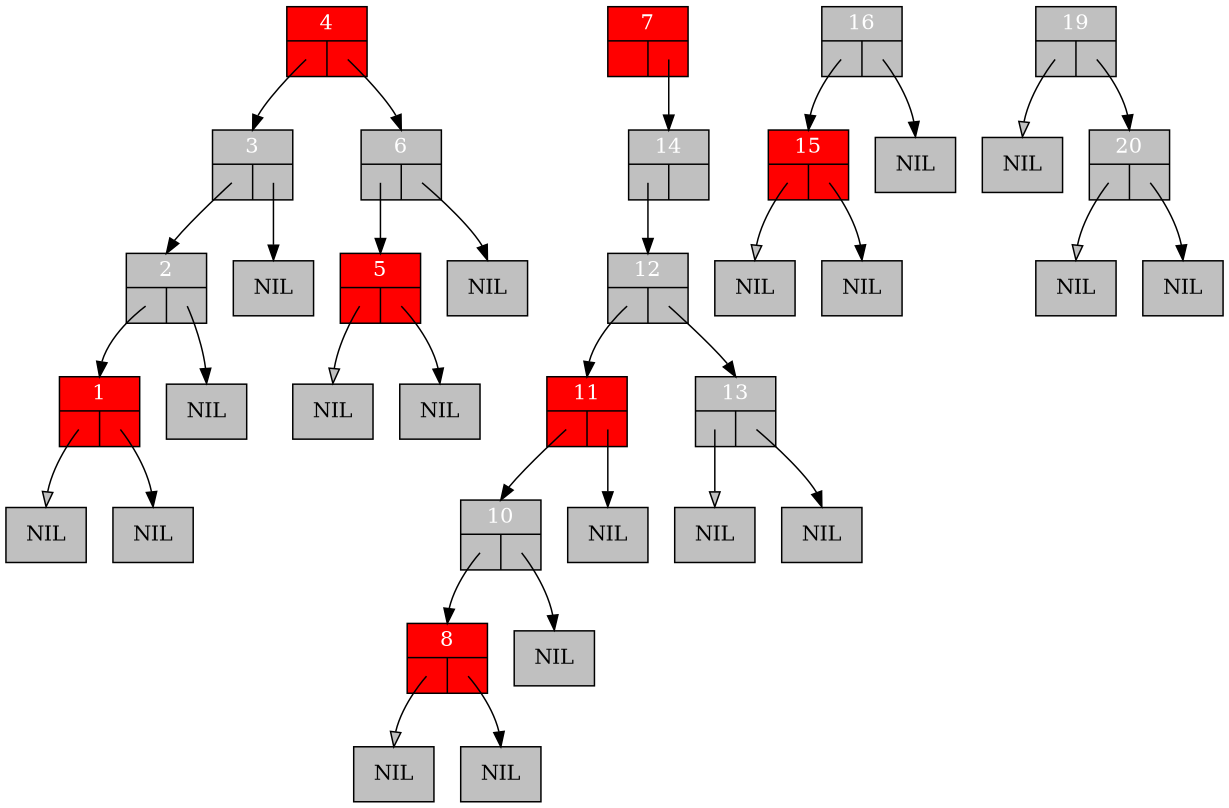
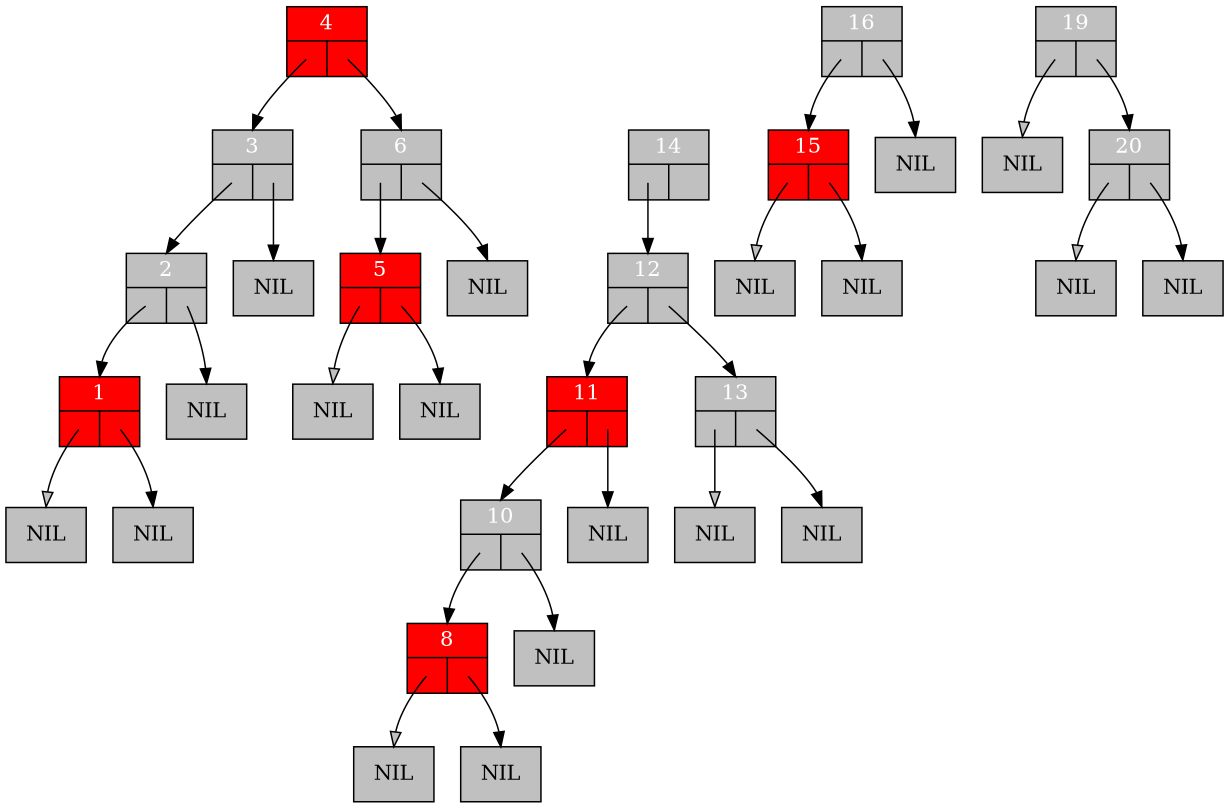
node "7": removed
